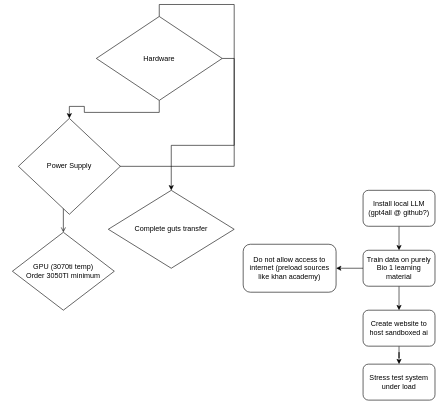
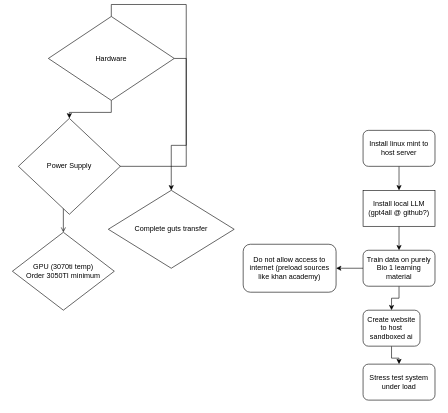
node "Hardware": moved (159, 59) -> (111, 59)
node "Install linux mint to host server": added
edge "Install linux mint to host server" -> "Install local LLM (gpt4all @ github?)": added
node "Install local LLM (gpt4all @ github?)": shape rounded rectangle -> rectangle
node "Create website to host sandboxed ai": size 72x36 -> 57x36
